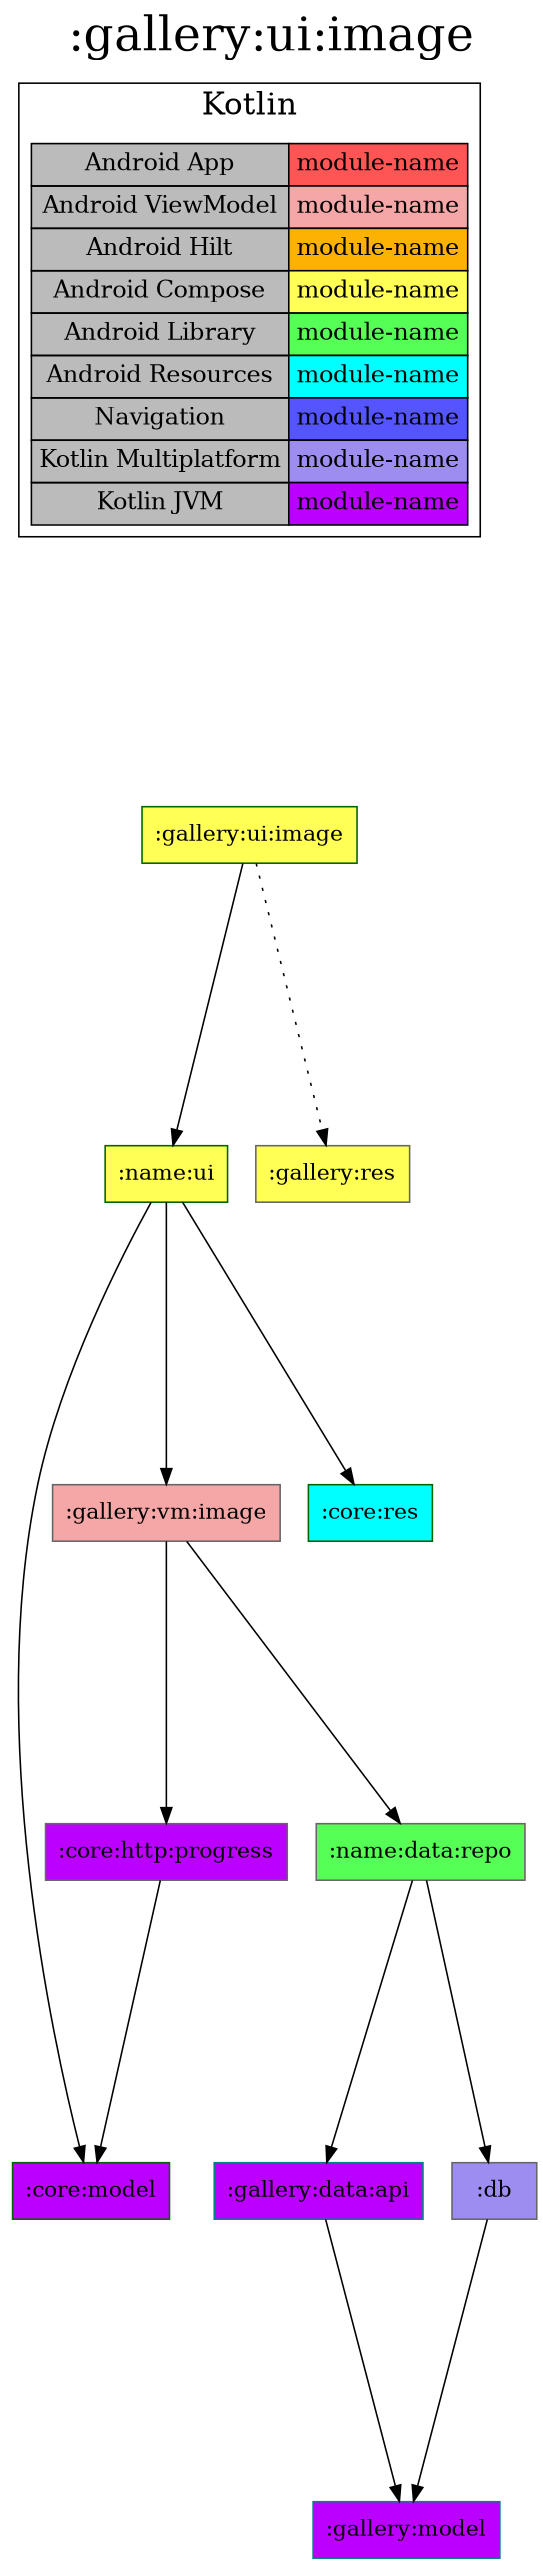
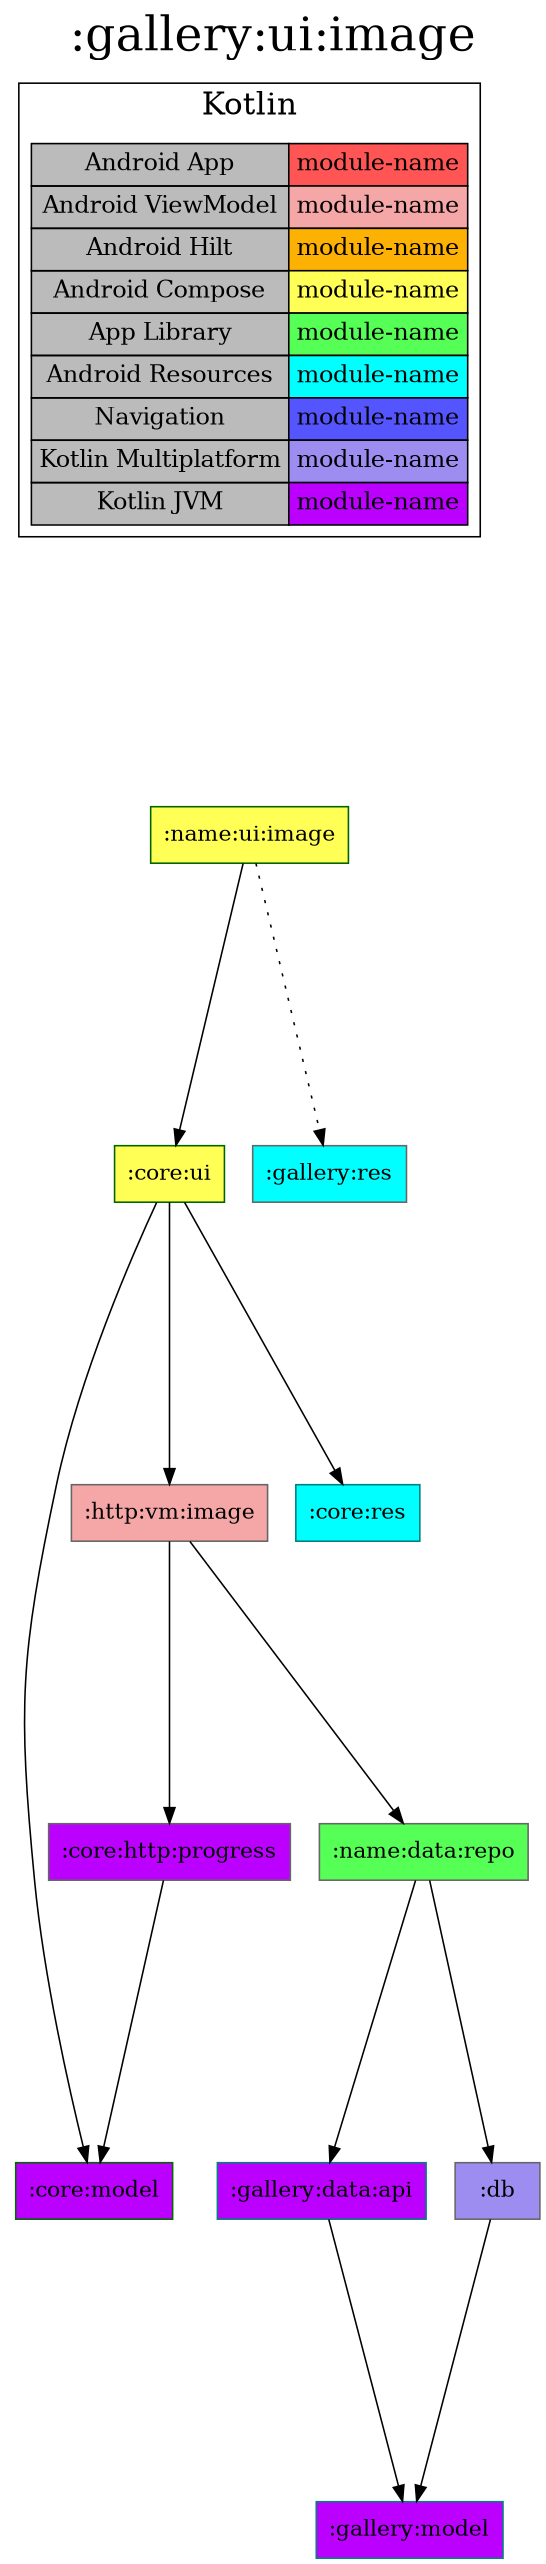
node "Android App": text "Android Library" -> "App Library"
node ":gallery:ui:image": label ":gallery:ui:image" -> ":name:ui:image"
node ":name:ui": label ":name:ui" -> ":core:ui"
node ":gallery:res": fillcolor #ffff55 -> #00ffff
node ":gallery:vm:image": label ":gallery:vm:image" -> ":http:vm:image"
node ":core:res": color darkgreen -> teal
